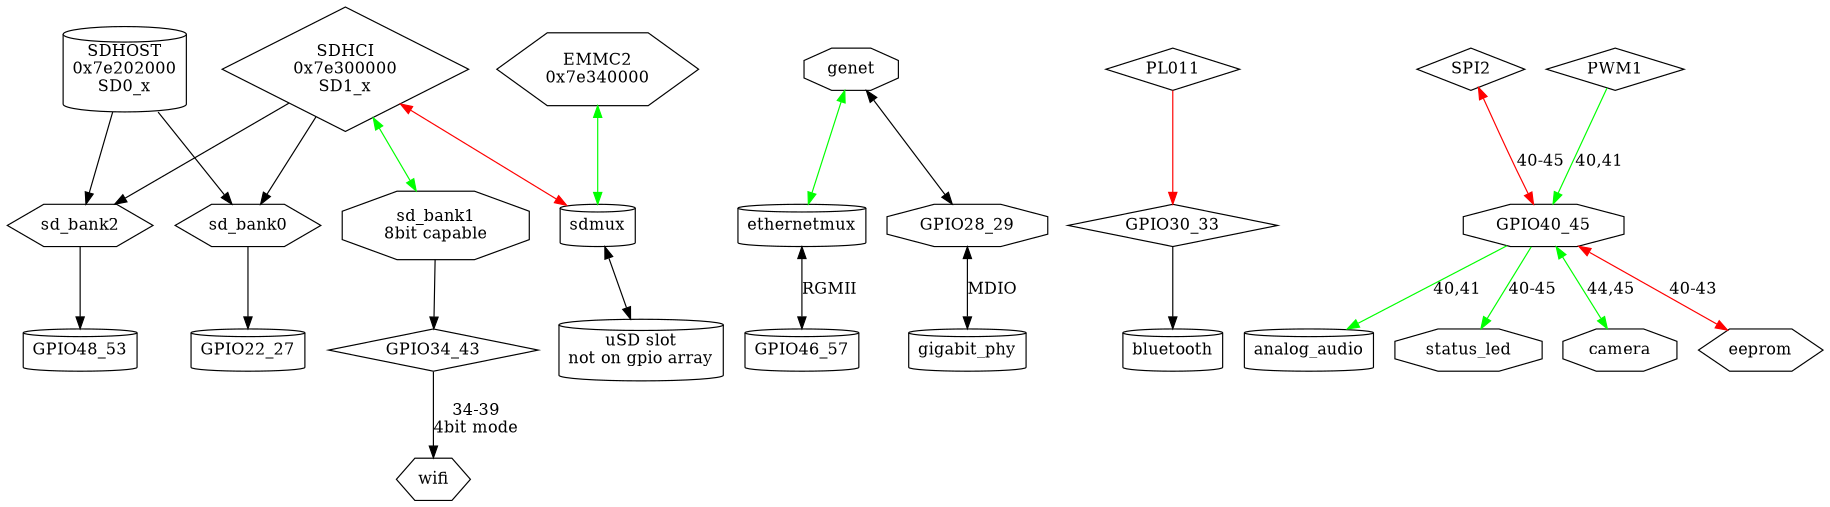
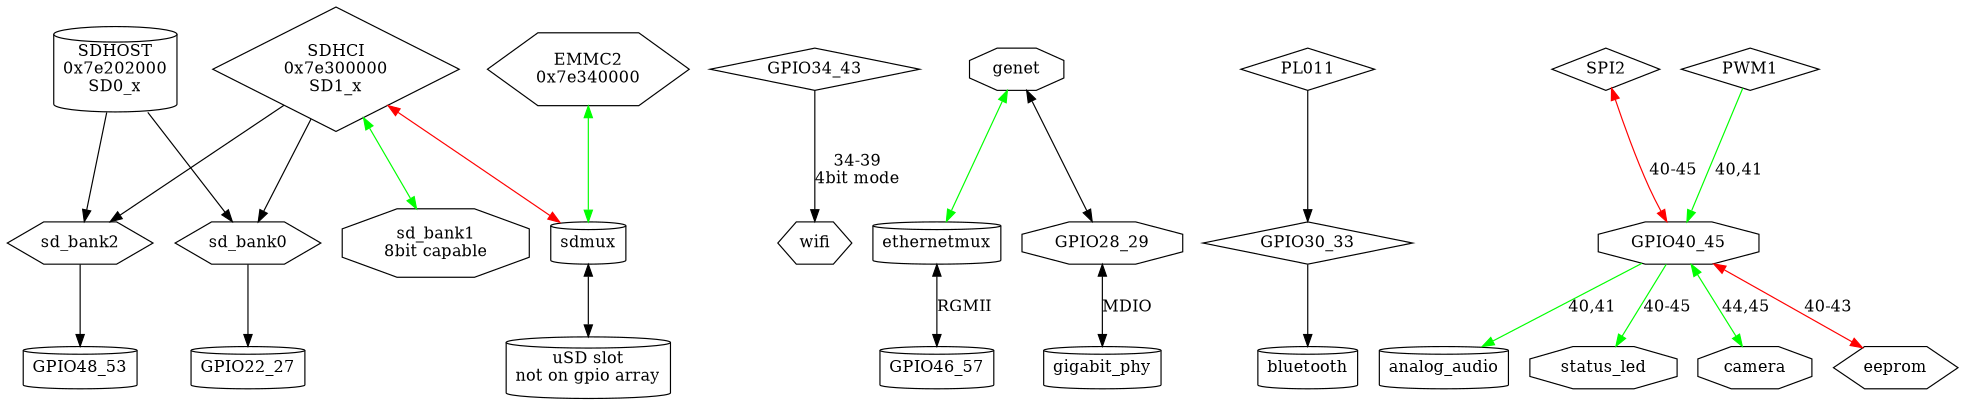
edge "PL011" -> "GPIO30_33": color red -> black
edge "sd_bank1 8bit capable" -> "GPIO34_43": removed
